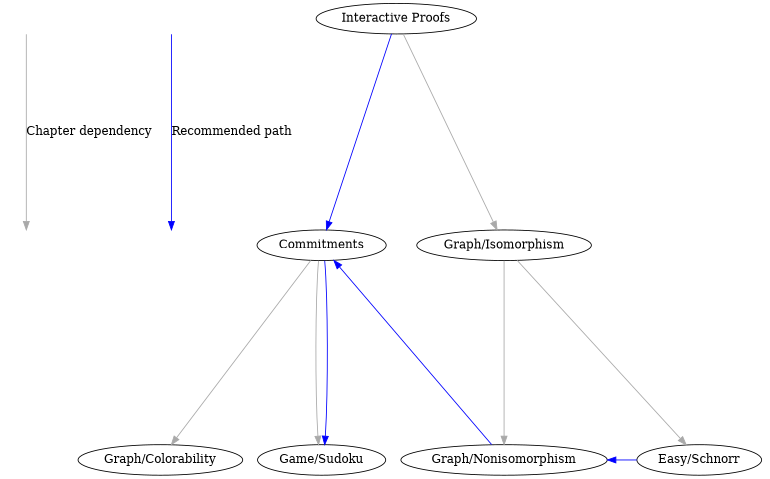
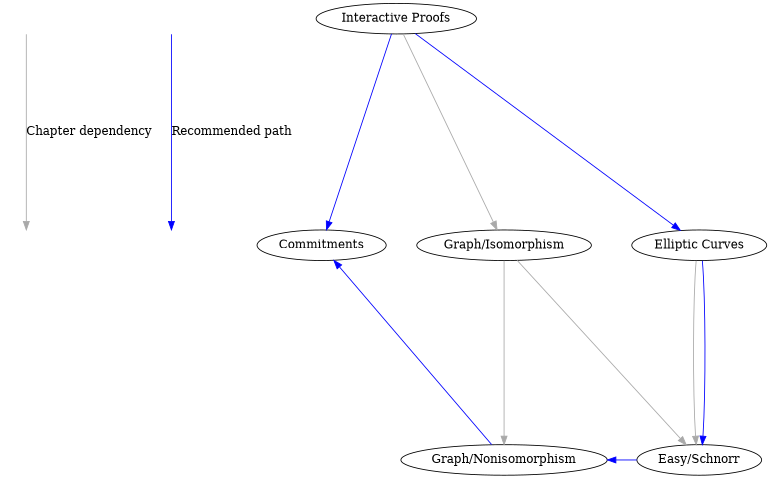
node "Elliptic Curves": added
node "Graph/Colorability": removed
node "Game/Sudoku": removed
